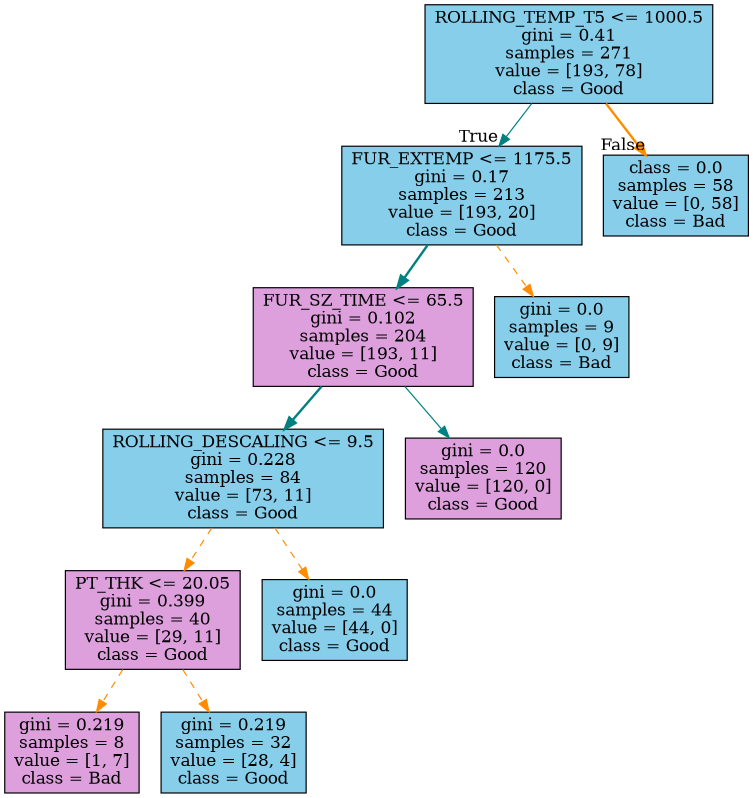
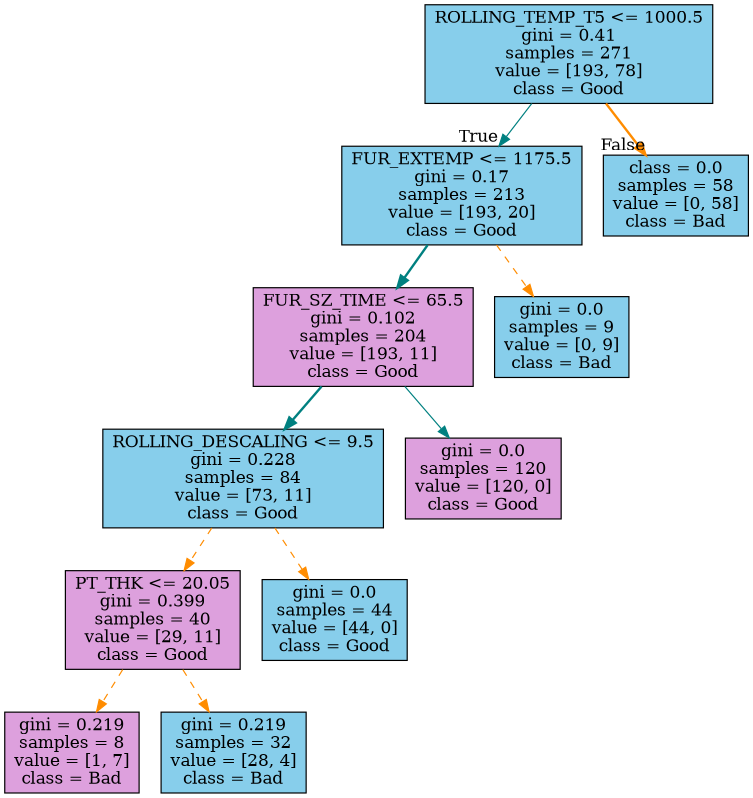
node "gini = 0.219 samples = 32 value = [28, 4] class = Good": label "gini = 0.219 samples = 32 value = [28, 4] class = Good" -> "gini = 0.219 samples = 32 value = [28, 4] class = Bad"
